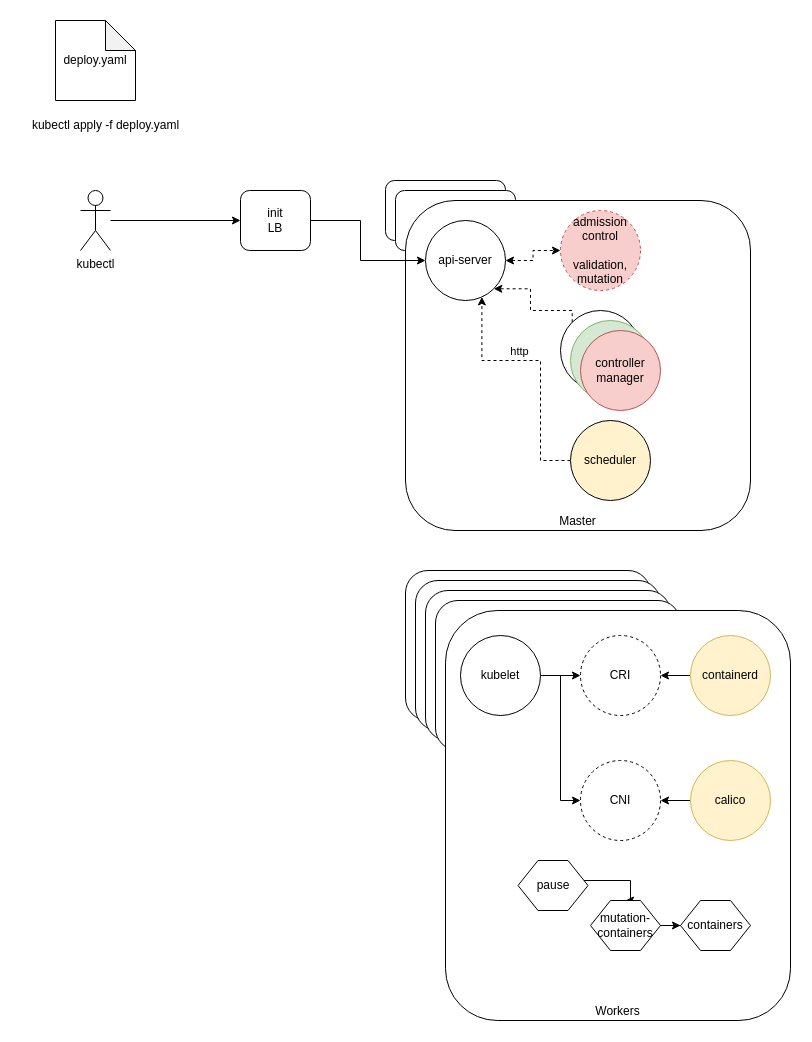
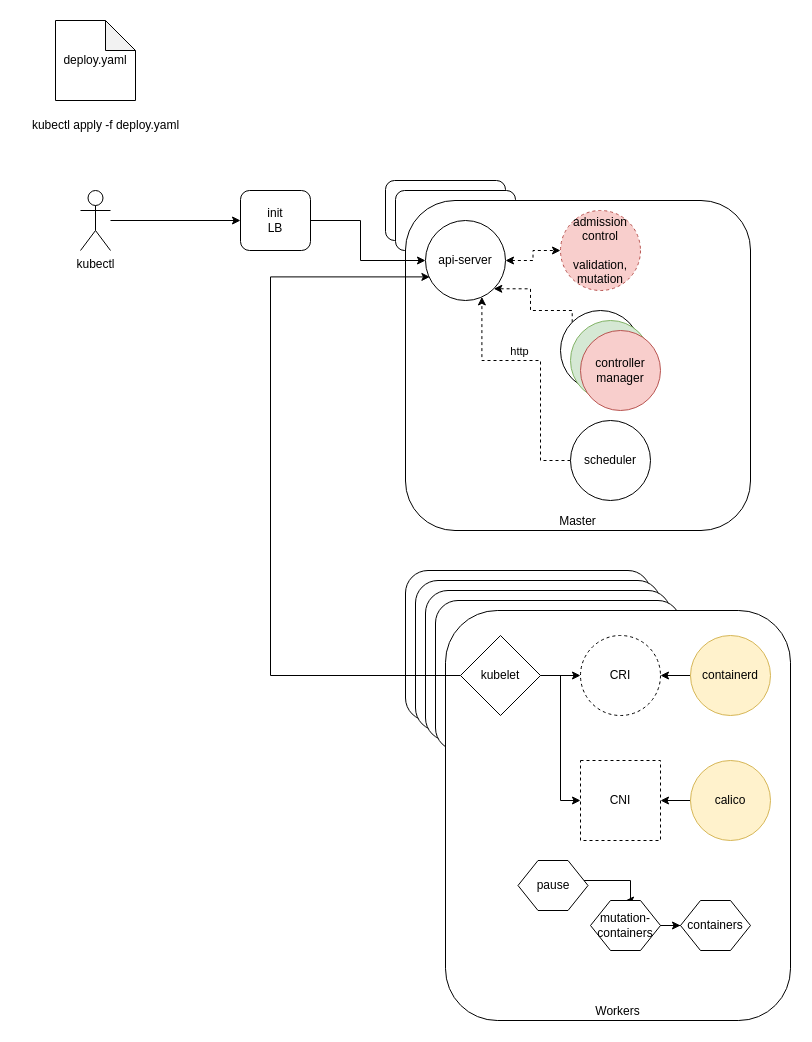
node "scheduler": fillcolor #fff2cc -> #ffffff
edge "kubelet" -> "api-server": added
node "kubelet": shape ellipse -> diamond
node "CNI": shape ellipse -> rectangle
